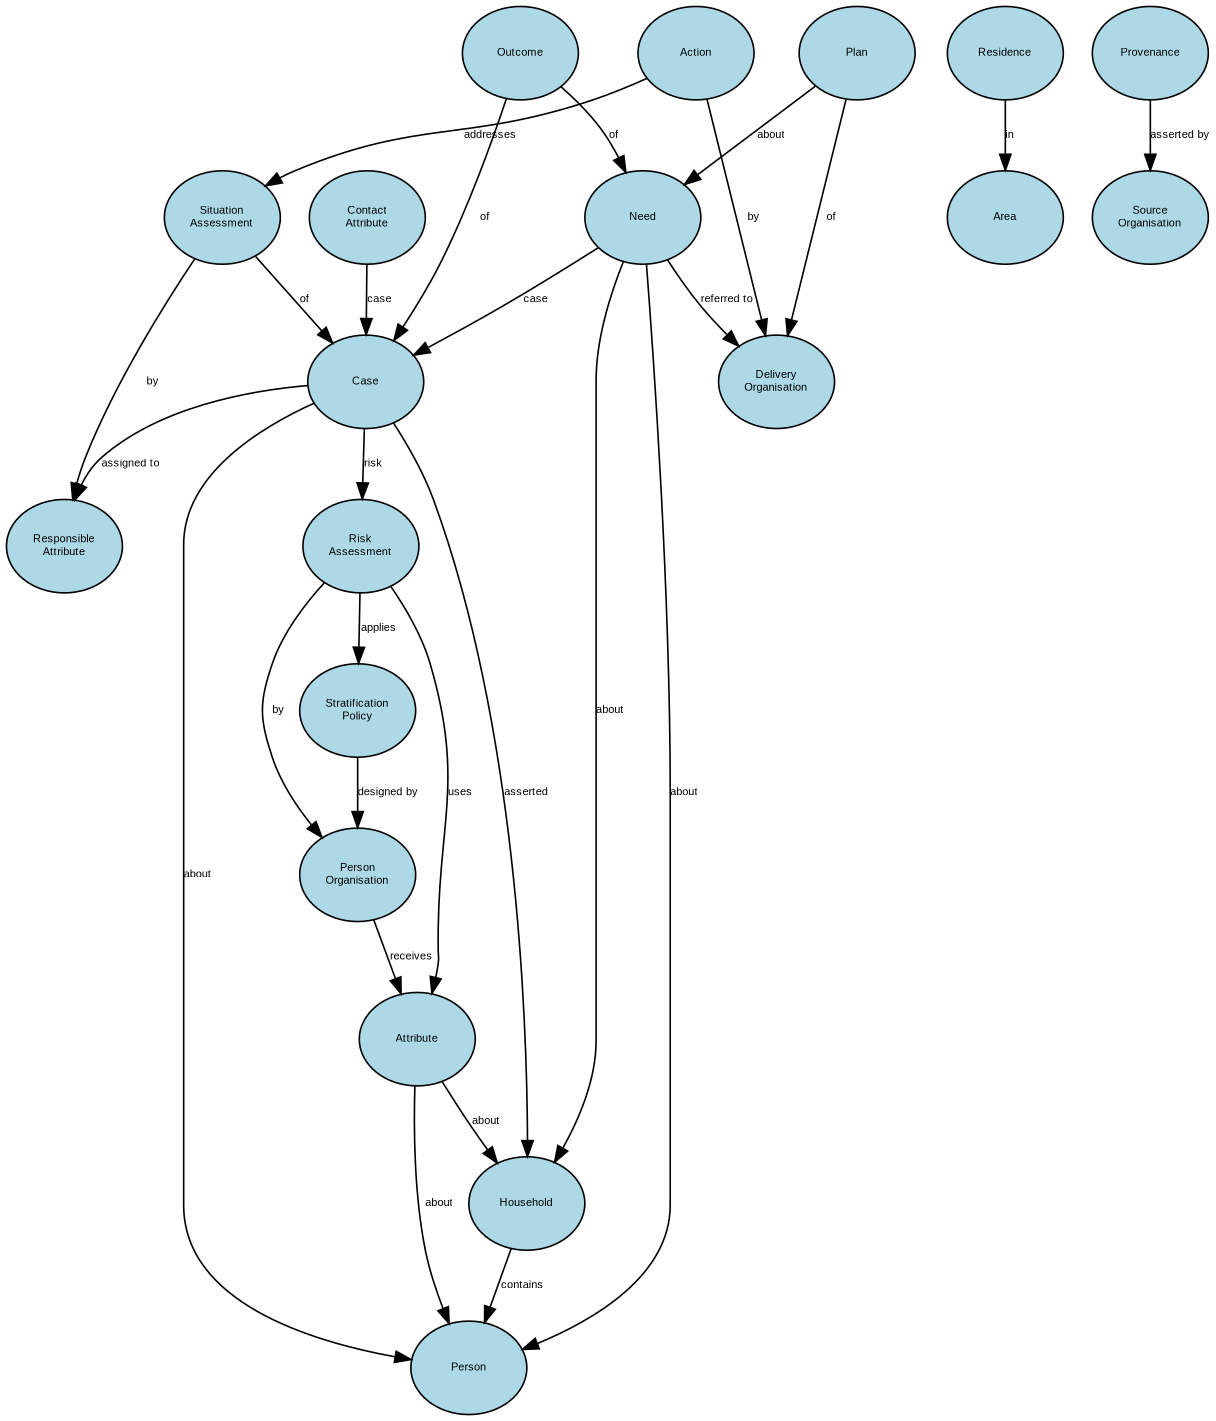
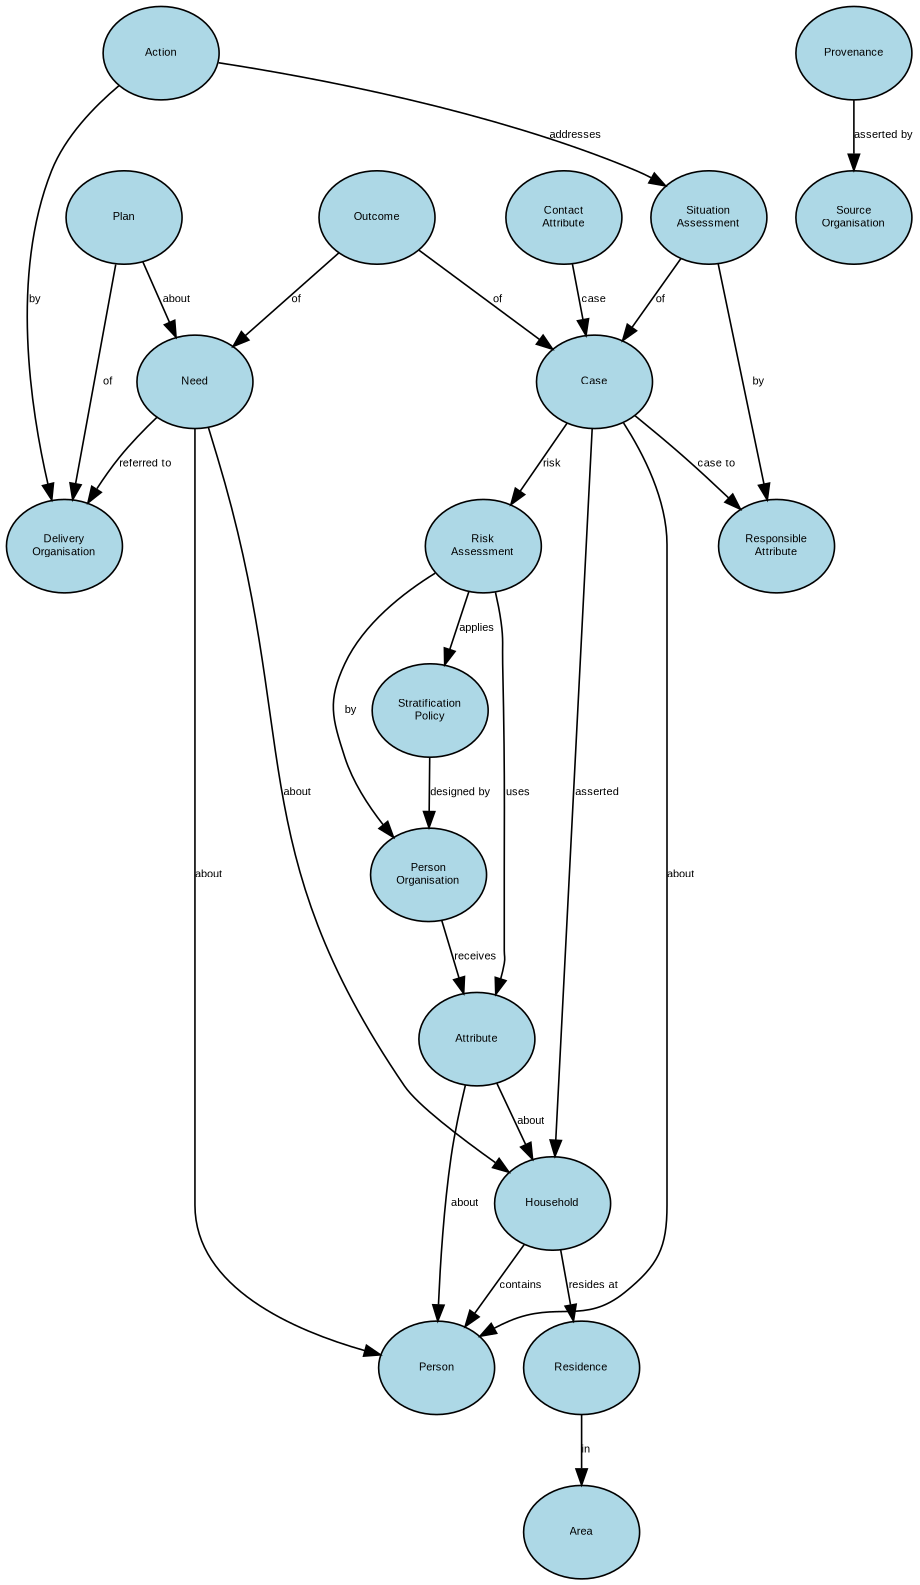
edge "Need" -> "Case": removed, label "case"
edge "Case" -> "Responsible Attribute": label "assigned to" -> "case to"
edge "Household" -> "Residence": added, label "resides at"
